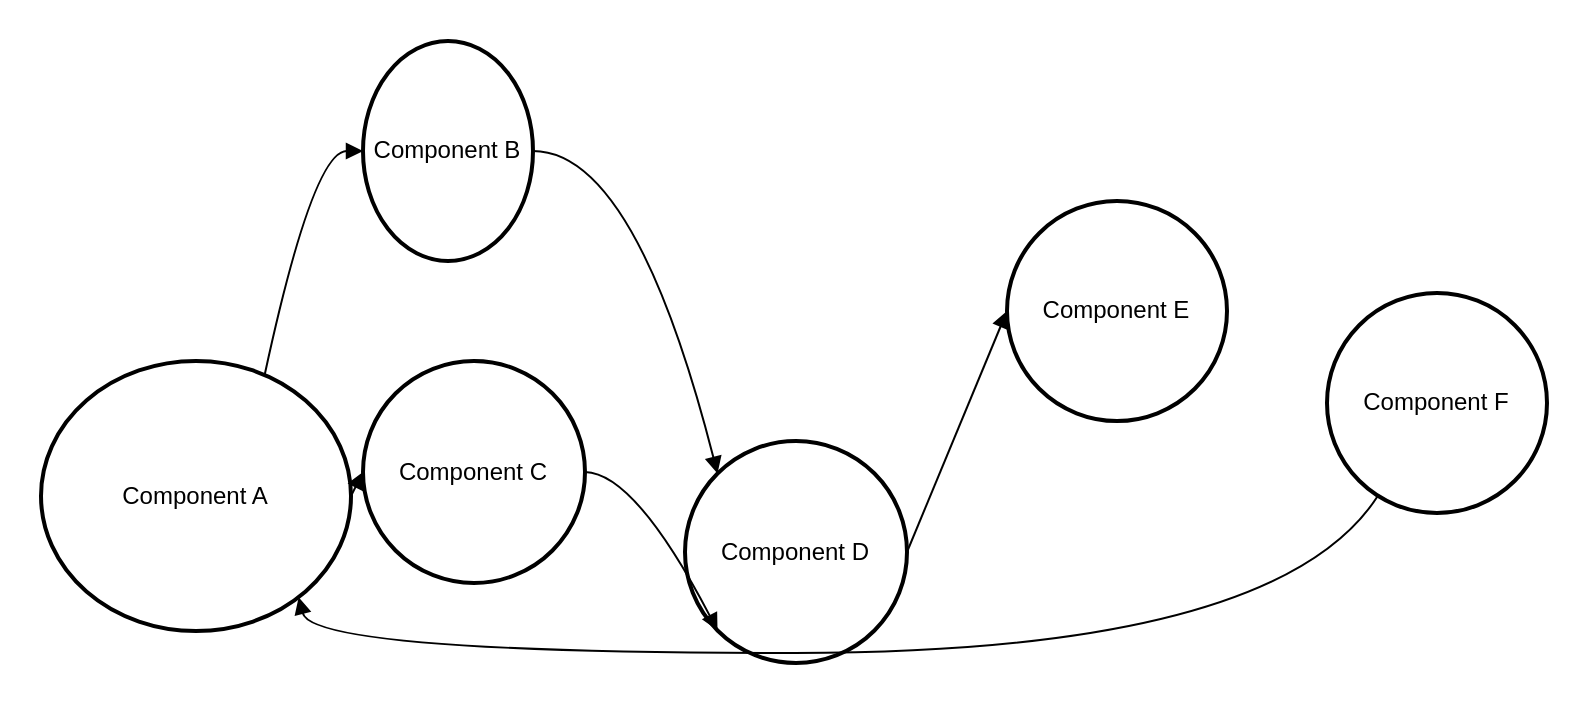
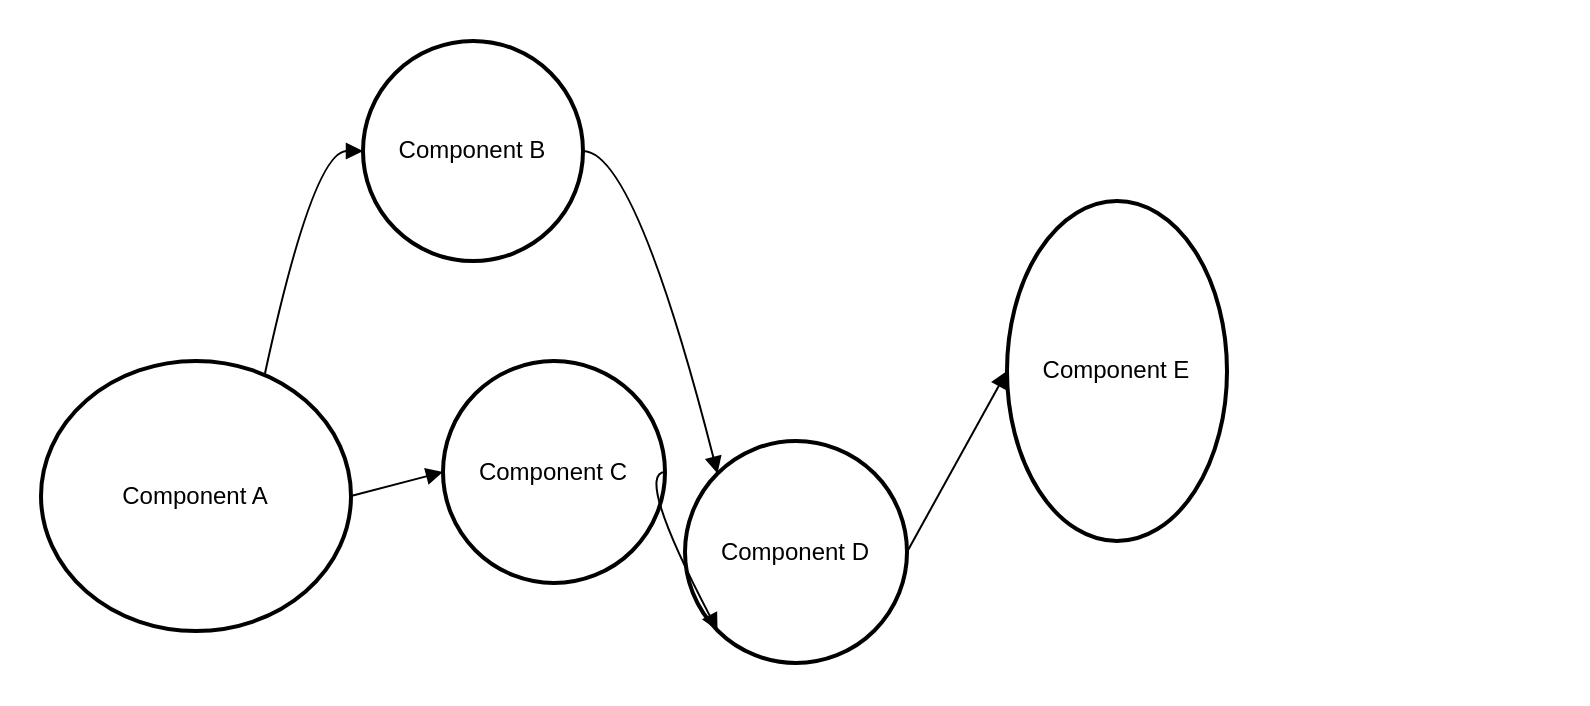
node "Component B": size 170x220 -> 220x220
node "Component E": size 220x220 -> 220x340
node "Component F": removed
node "Component C": moved (474, 472) -> (554, 472)
edge "Component F" -> "Component A": removed
